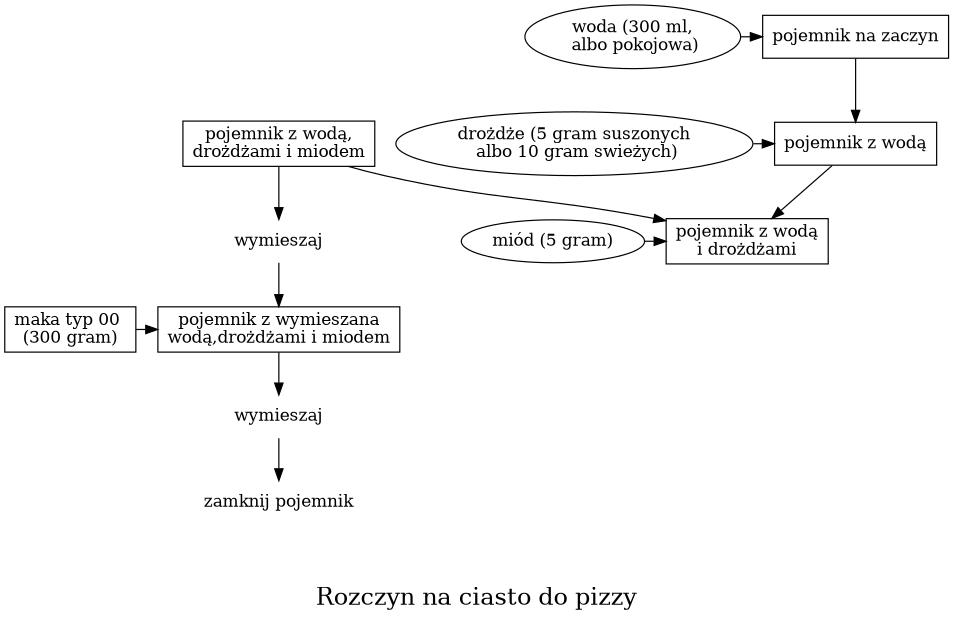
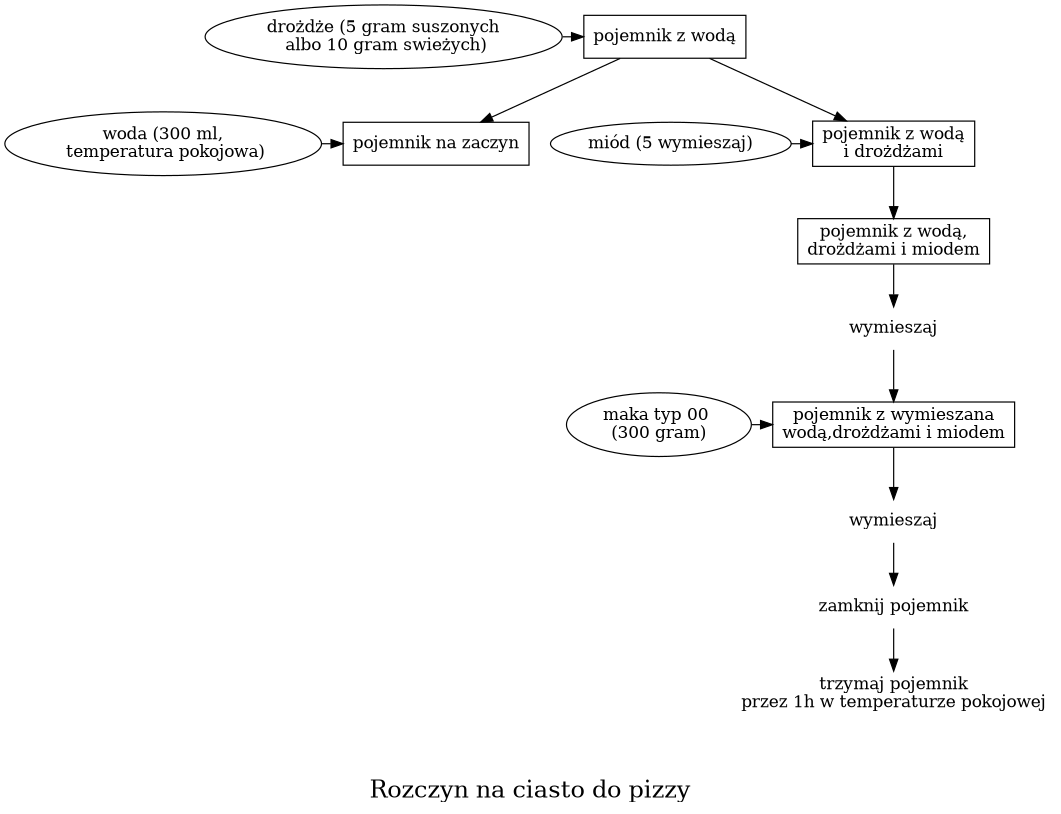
node "woda (300 ml, albo pokojowa)": label "woda (300 ml, albo pokojowa)" -> "woda (300 ml, temperatura pokojowa)"
edge "pojemnik na zaczyn" -> "pojemnik z wodą": reversed
edge "pojemnik z wodą, drożdżami i miodem" -> "pojemnik z wodą i drożdżami": reversed
node "miód (5 gram)": label "miód (5 gram)" -> "miód (5 wymieszaj)"
node "maka typ 00 (300 gram)": shape box -> ellipse
node "trzymaj pojemnik przez 1h w temperaturze pokojowej": added
